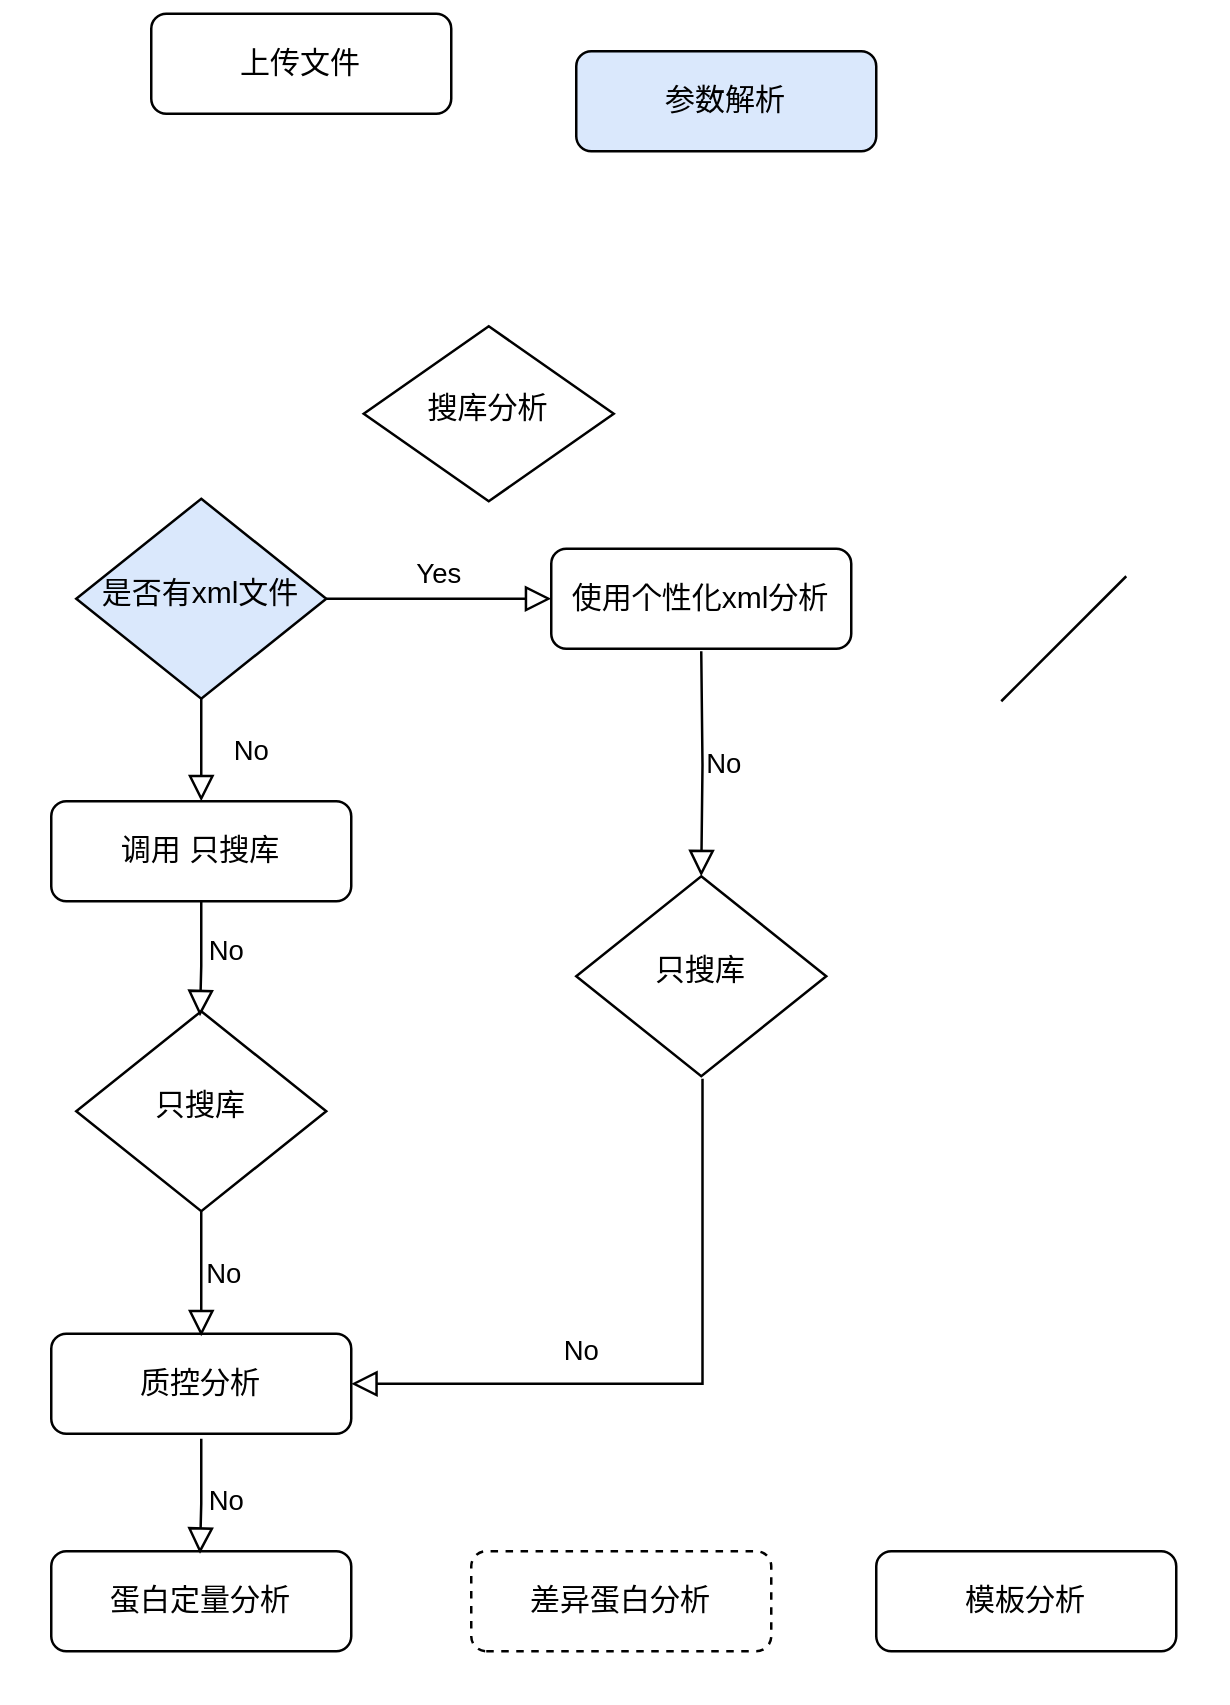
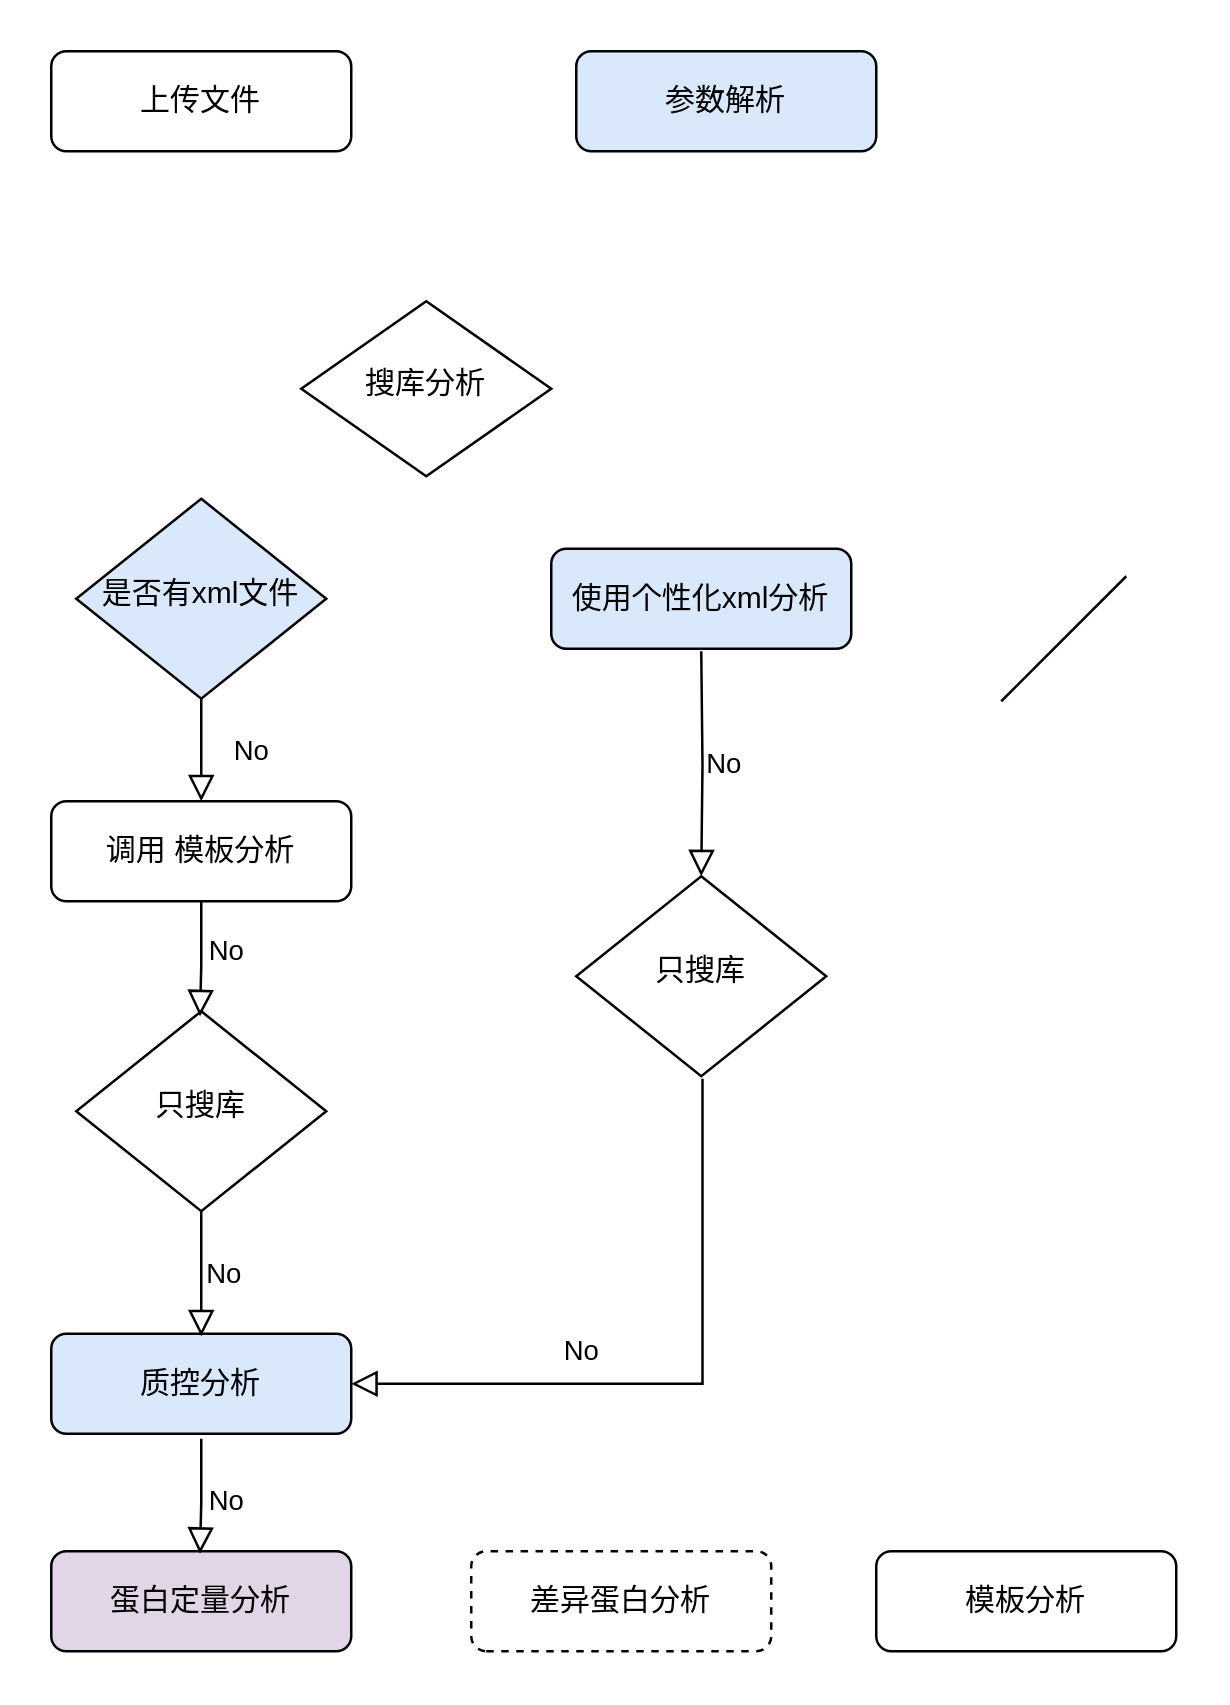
node "上传文件": moved (301, 64) -> (201, 101)
node "搜库分析": moved (489, 414) -> (426, 389)
edge "是否有xml文件" -> "使用个性化xml分析": removed, label "Yes"
node "使用个性化xml分析": fillcolor #ffffff -> #dae8fc
node "调用 只搜库": label "调用 只搜库" -> "调用 模板分析"
node "质控分析": fillcolor #ffffff -> #dae8fc
node "蛋白定量分析": fillcolor #ffffff -> #e1d5e7
